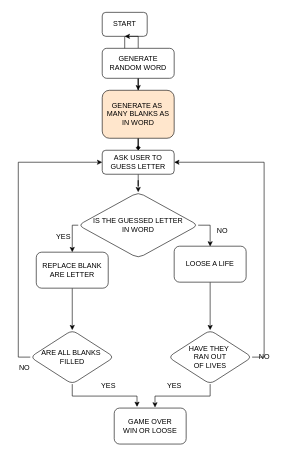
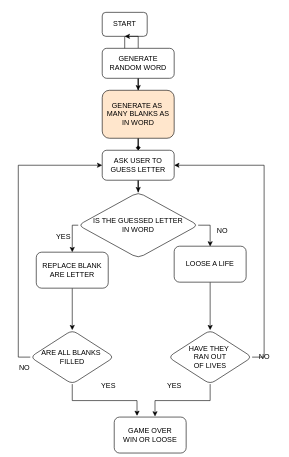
node "ASK USER TO GUESS LETTER": size 72x24 -> 72x30
node "GAME OVER WIN OR LOOSE": moved (150, 426) -> (150, 435)
